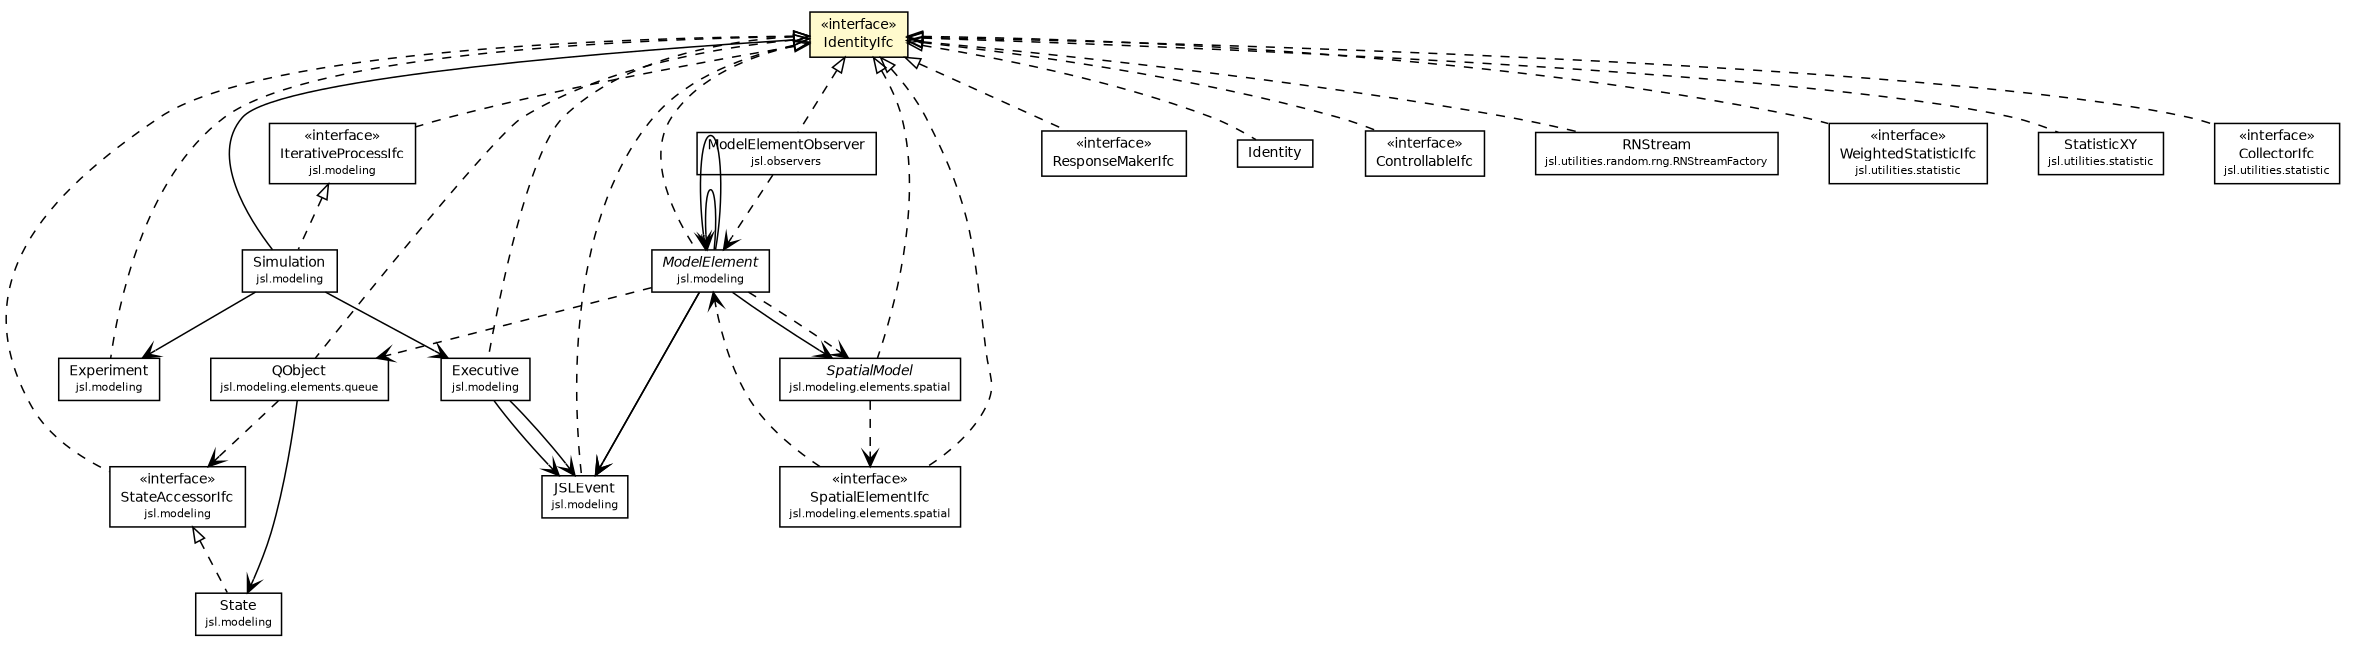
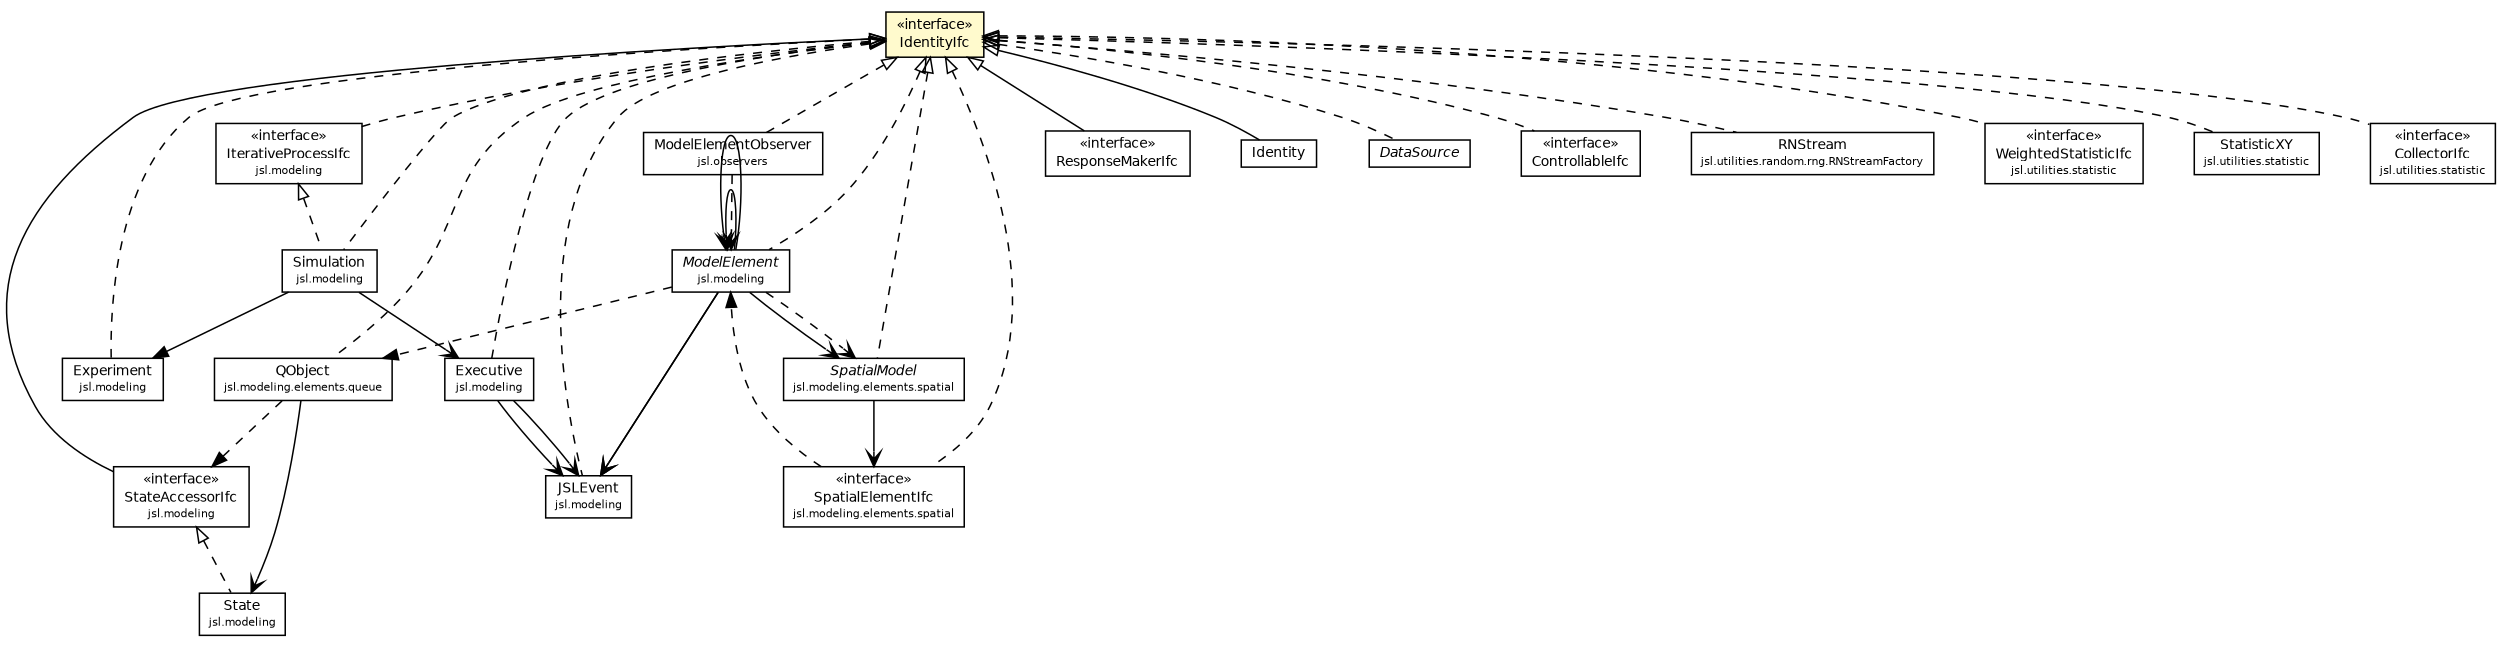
edge "Simulation" -> "IdentityIfc": style solid -> dashed
edge "Identity" -> "IdentityIfc": style dashed -> solid
edge "StateAccessorIfc" -> "IdentityIfc": style dashed -> solid
edge "ResponseMakerIfc" -> "IdentityIfc": style dashed -> solid
node "DataSource": added
edge "Simulation" -> "Experiment": arrowhead open -> normal
edge "ModelElement" -> "QObject": arrowhead open -> normal
edge "SpatialElementIfc" -> "ModelElement": arrowhead open -> normal
edge "SpatialModel" -> "SpatialElementIfc": style dashed -> solid
edge "QObject" -> "StateAccessorIfc": arrowhead open -> normal
